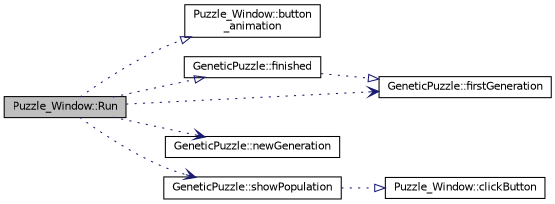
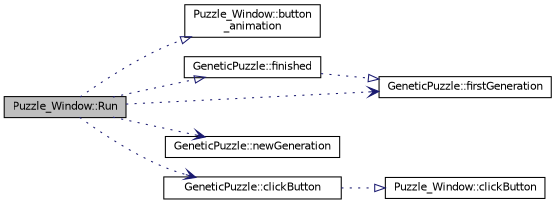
node "GeneticPuzzle::showPopulation": label "GeneticPuzzle::showPopulation" -> "GeneticPuzzle::clickButton"
